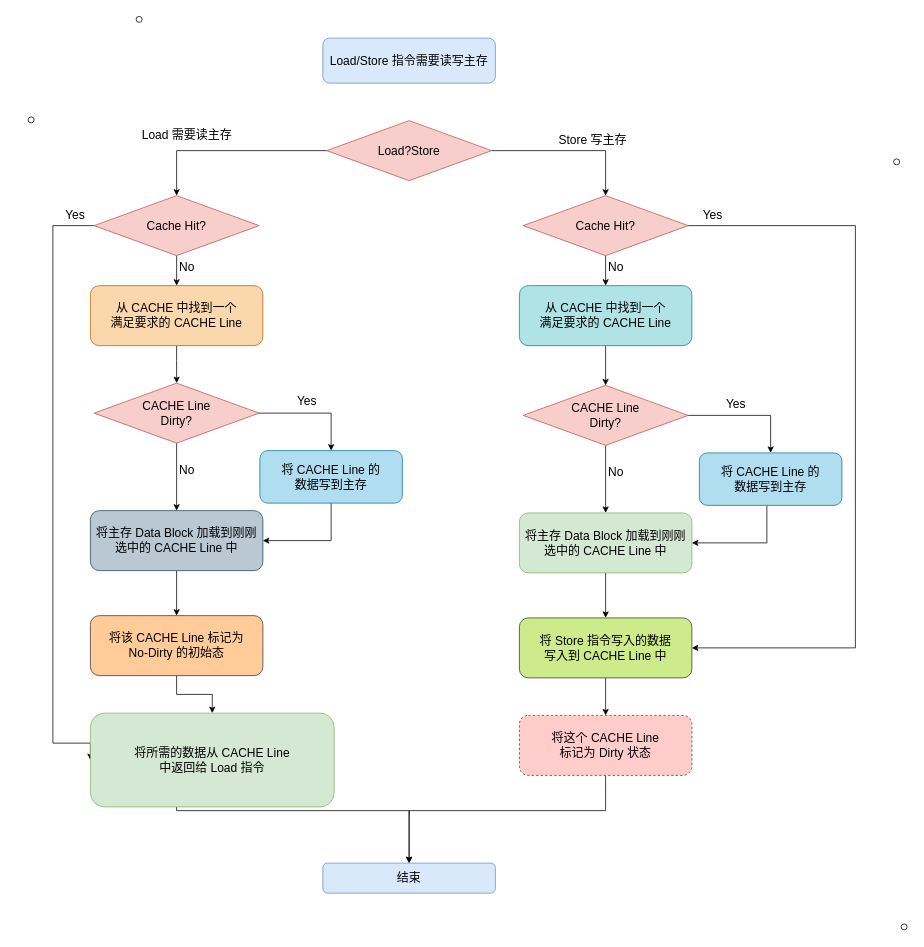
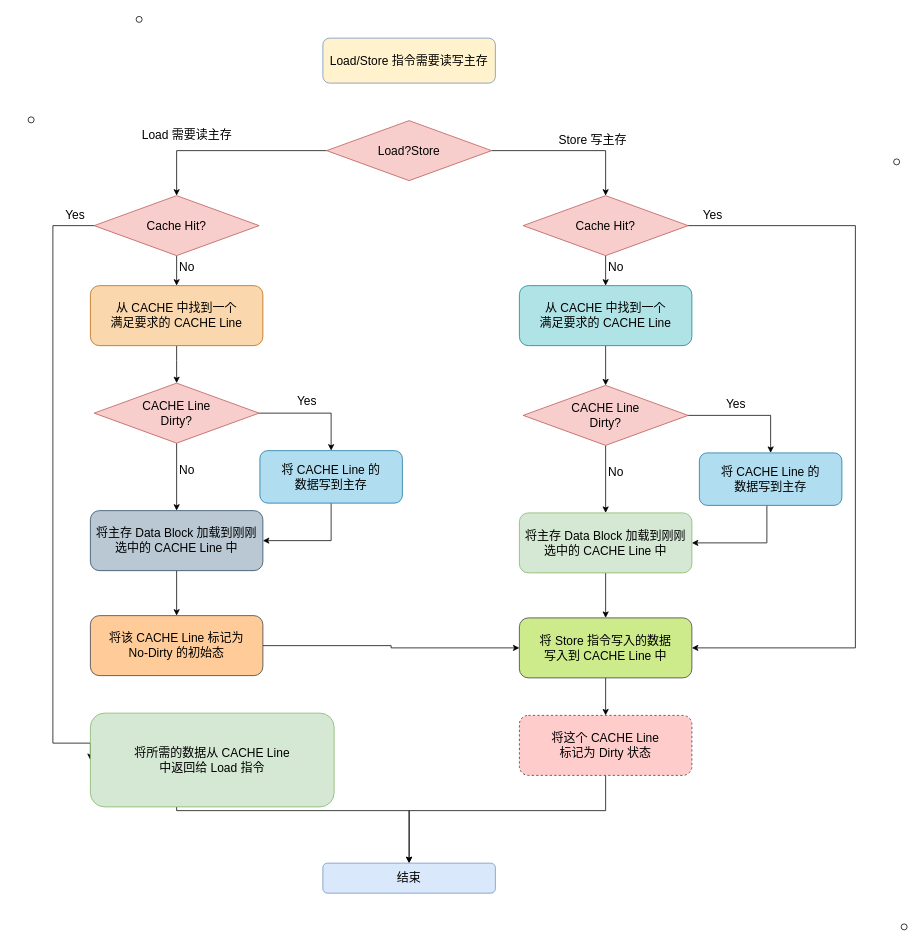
node "Load/Store 指令需要读写主存": fillcolor #dae8fc -> #fff2cc
edge "将该 CACHE Line 标记为 No-Dirty 的初始态" -> "将所需的数据从 CACHE Line 中返回给 Load 指令": now "将该 CACHE Line 标记为 No-Dirty 的初始态" -> "将 Store 指令写入的数据 写入到 CACHE Line 中"
